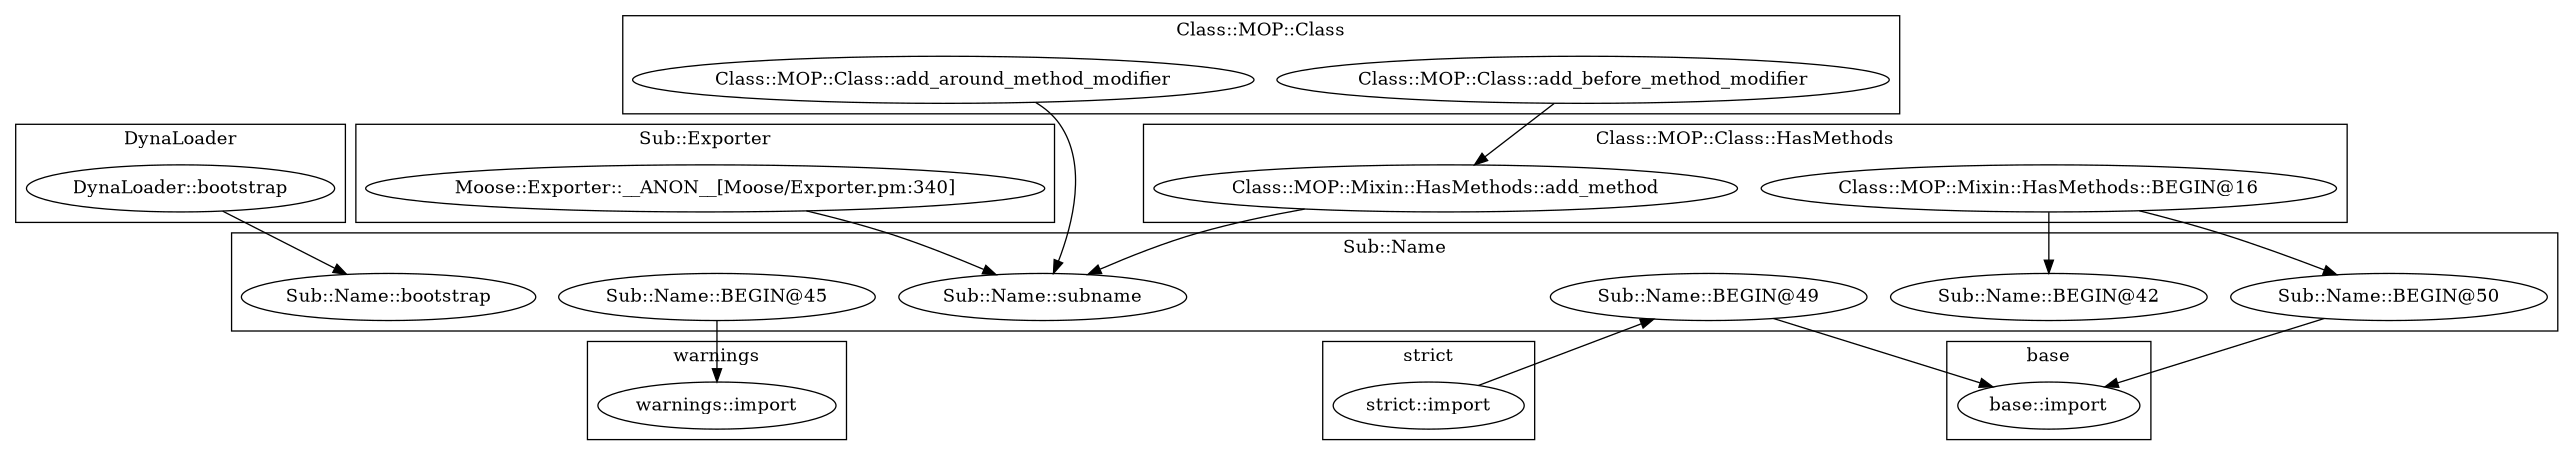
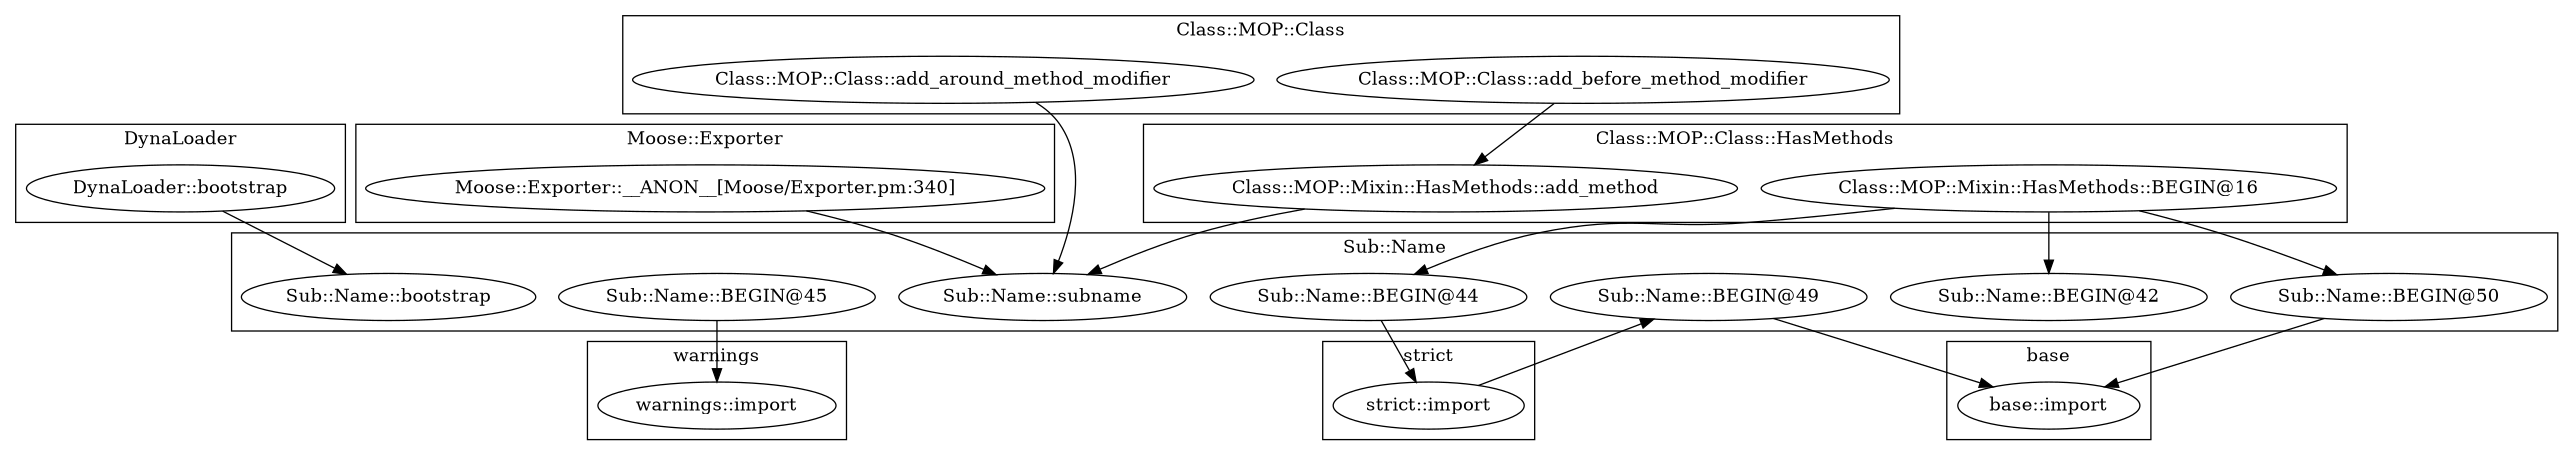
cluster "Sub::Exporter": label "Sub::Exporter" -> "Moose::Exporter"
node "Sub::Name::BEGIN@44": added
